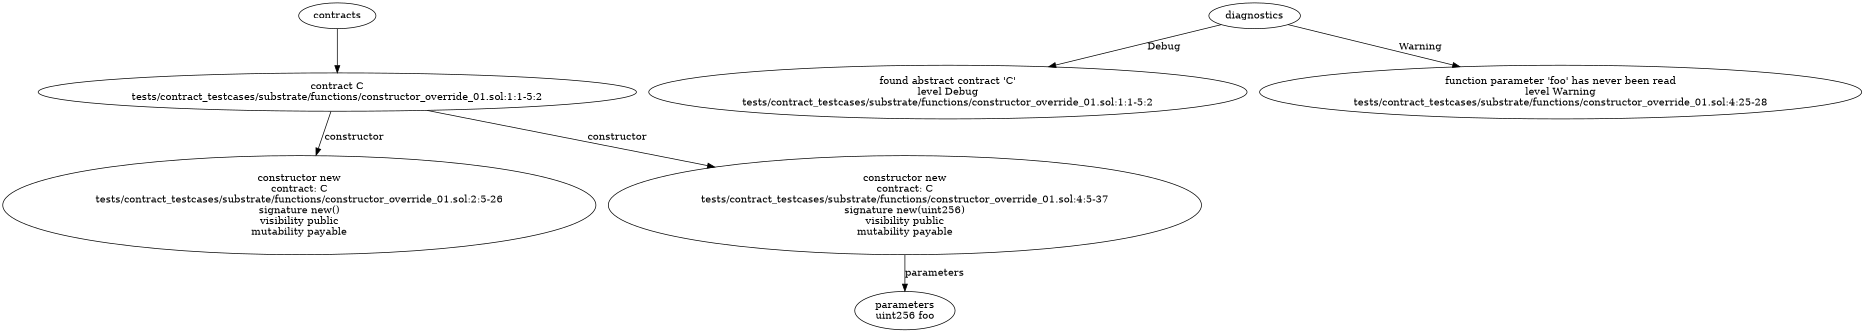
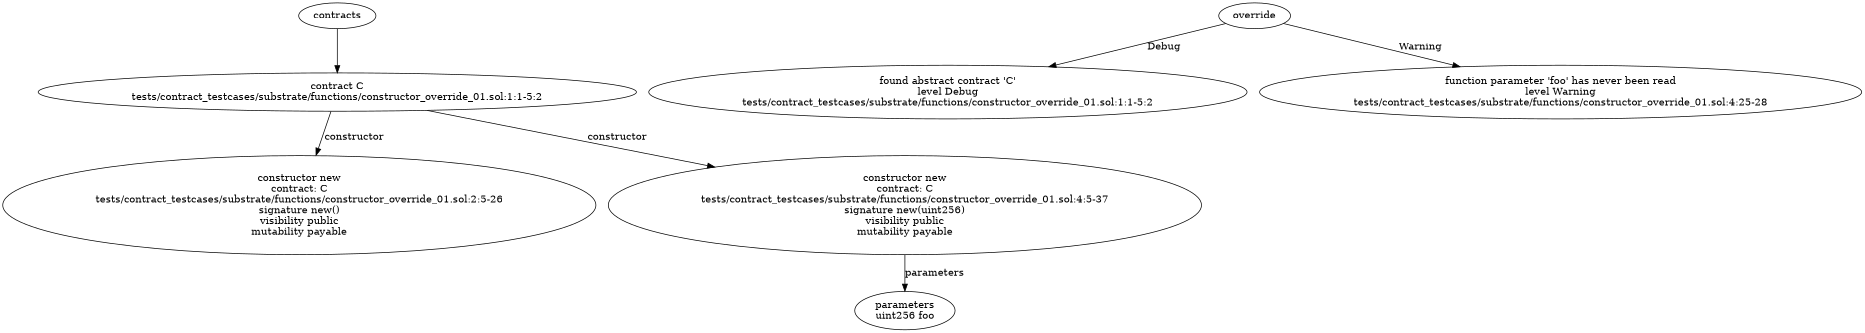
node "diagnostics": label "diagnostics" -> "override"
